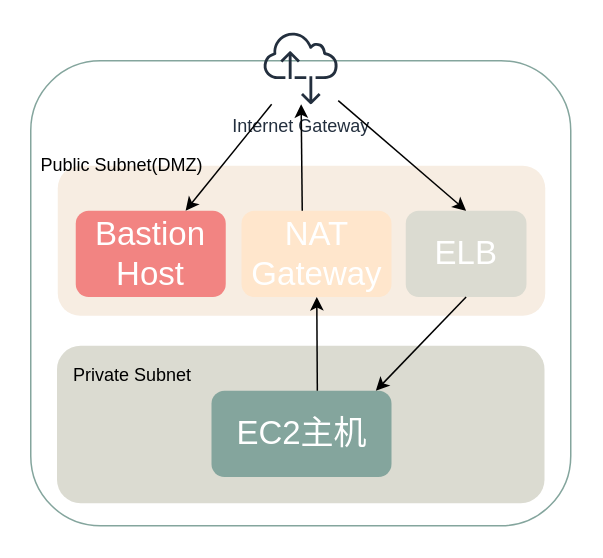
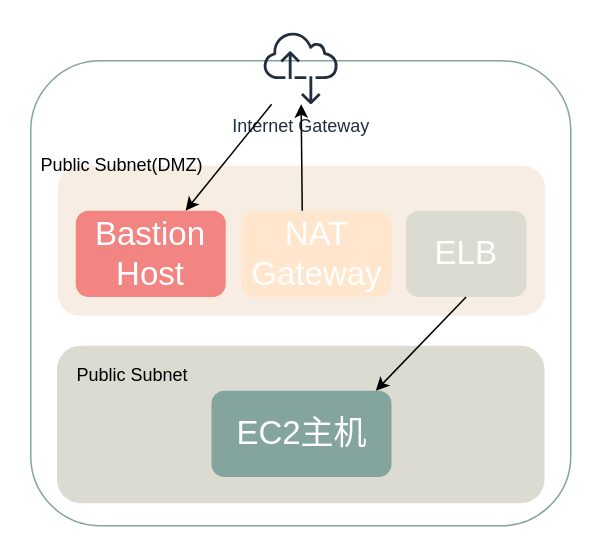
edge "Internet Gateway" -> "ELB": removed
edge "EC2主机" -> "NAT Gateway": removed
node "Private Subnet": label "Private Subnet" -> "Public Subnet"
